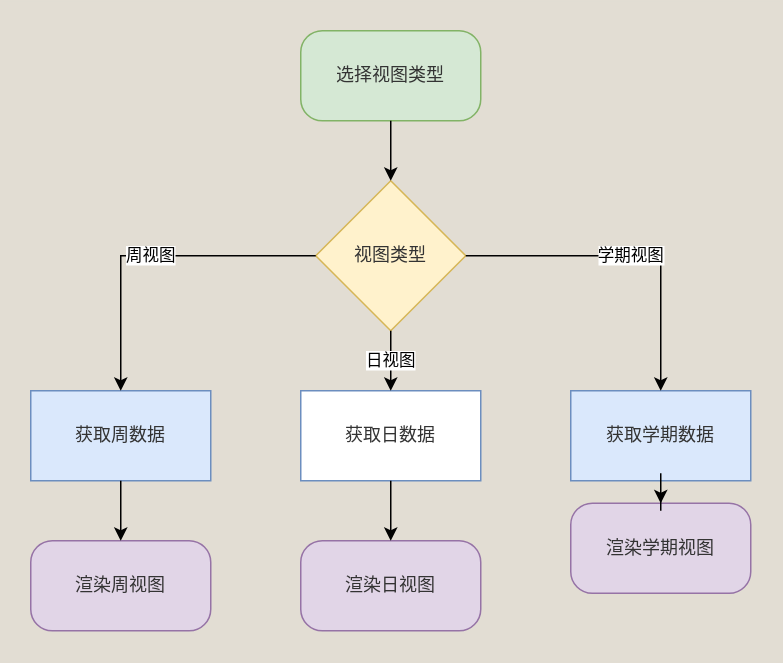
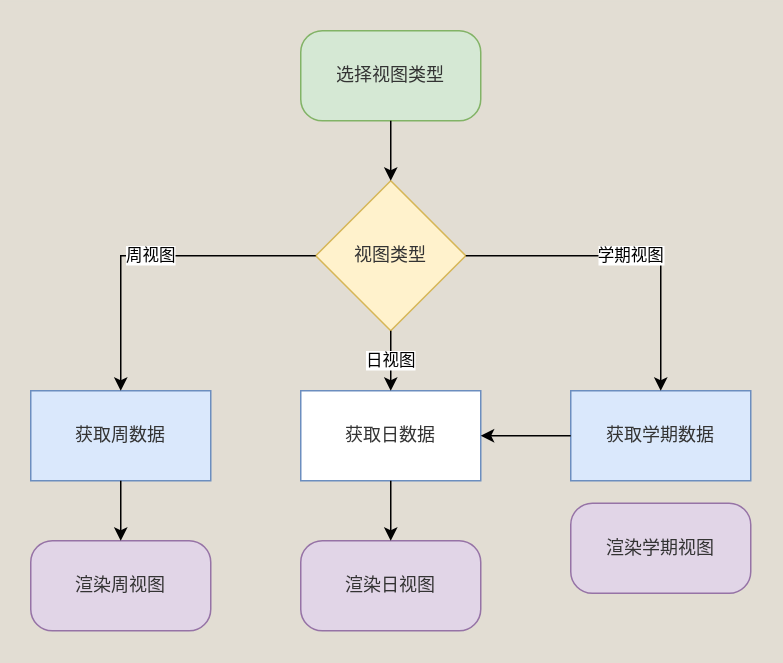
edge "获取学期数据" -> "渲染学期视图": now "获取学期数据" -> "获取日数据"
